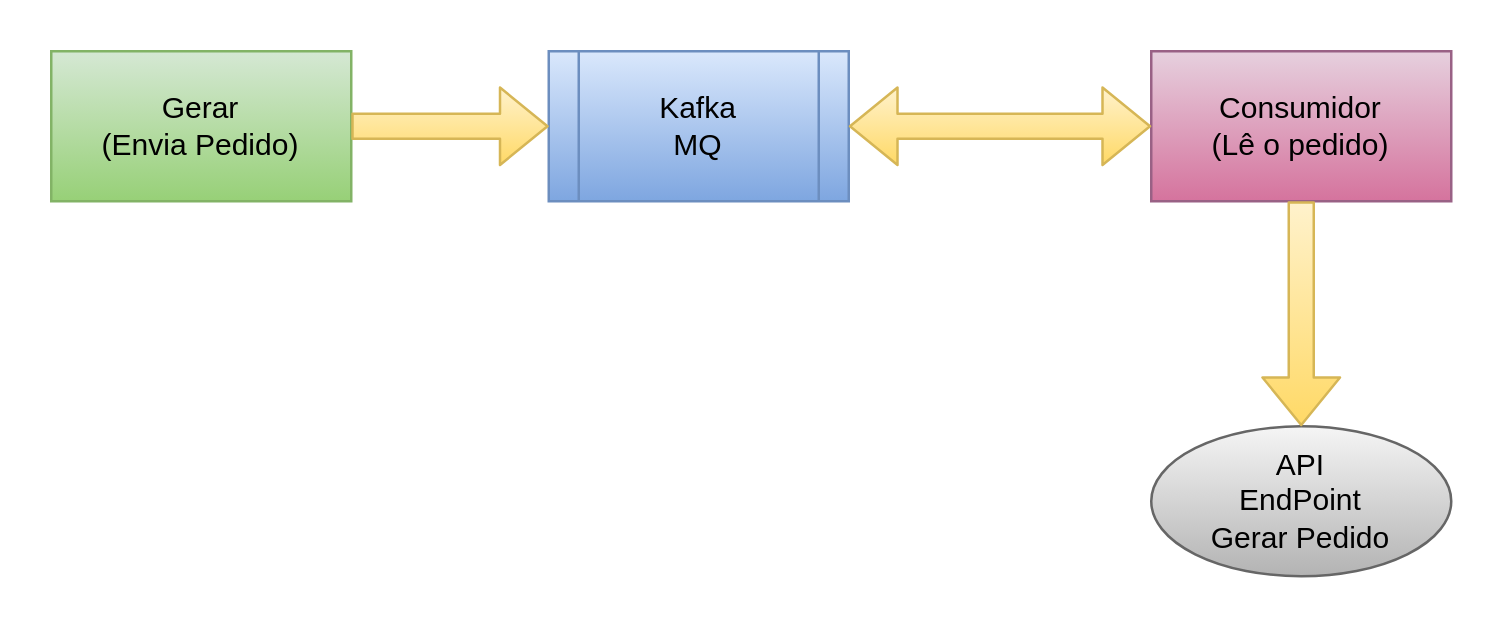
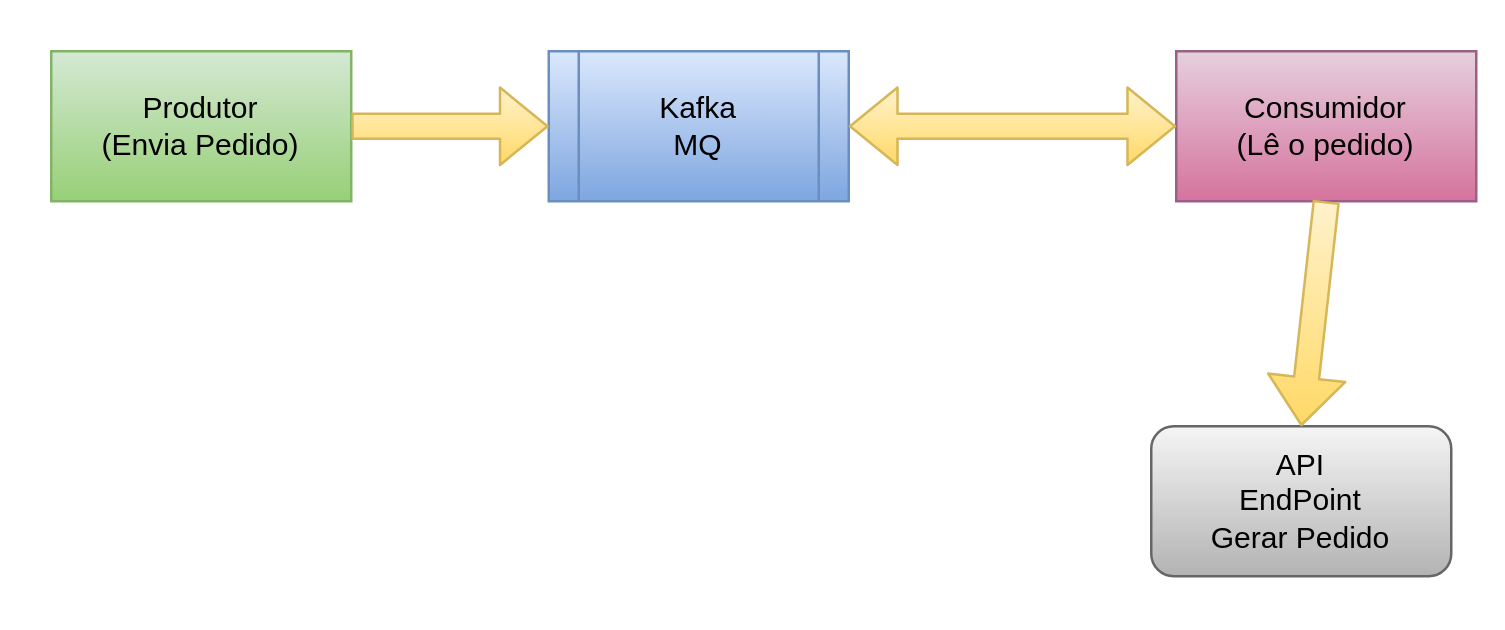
node "Gerar (Envia Pedido)": label "Gerar (Envia Pedido)" -> "Produtor (Envia Pedido)"
node "Consumidor (Lê o pedido)": moved (1301, 126) -> (1326, 126)
node "API EndPoint Gerar Pedido": shape ellipse -> rounded rectangle
